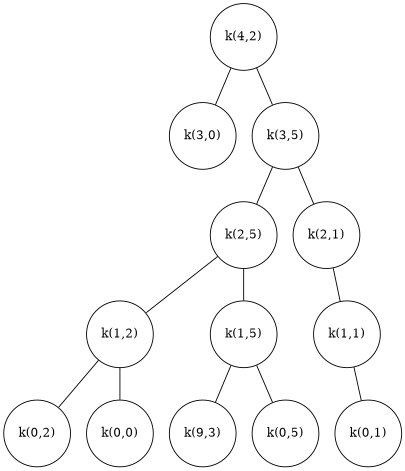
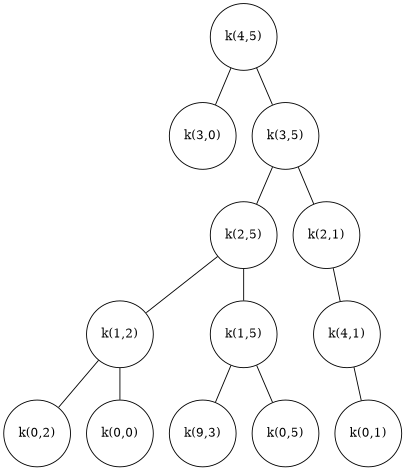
node "k(4,2)": label "k(4,2)" -> "k(4,5)"
node "k(1,1)": label "k(1,1)" -> "k(4,1)"
